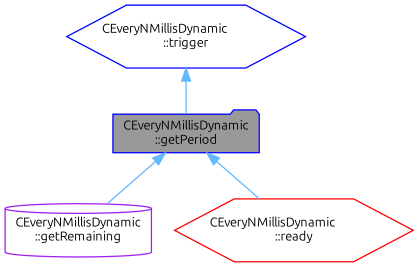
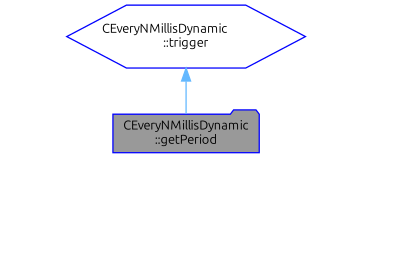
node "CEveryNMillisDynamic ::getRemaining": removed
node "CEveryNMillisDynamic ::ready": removed
